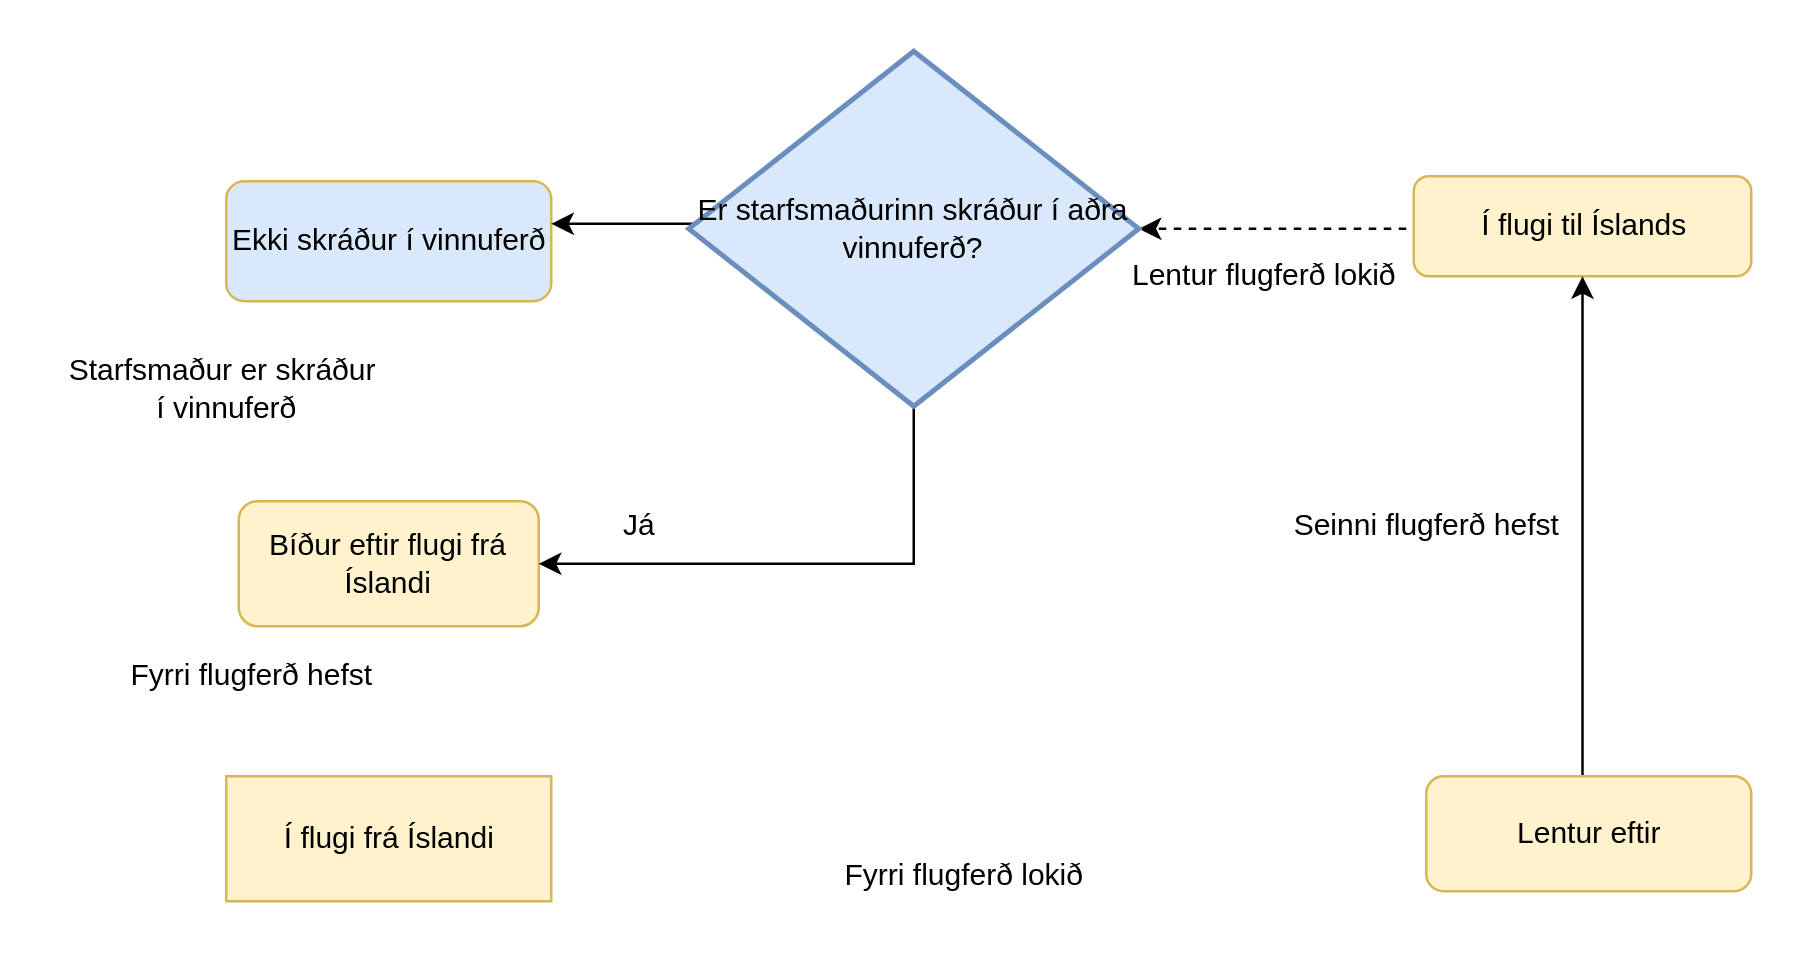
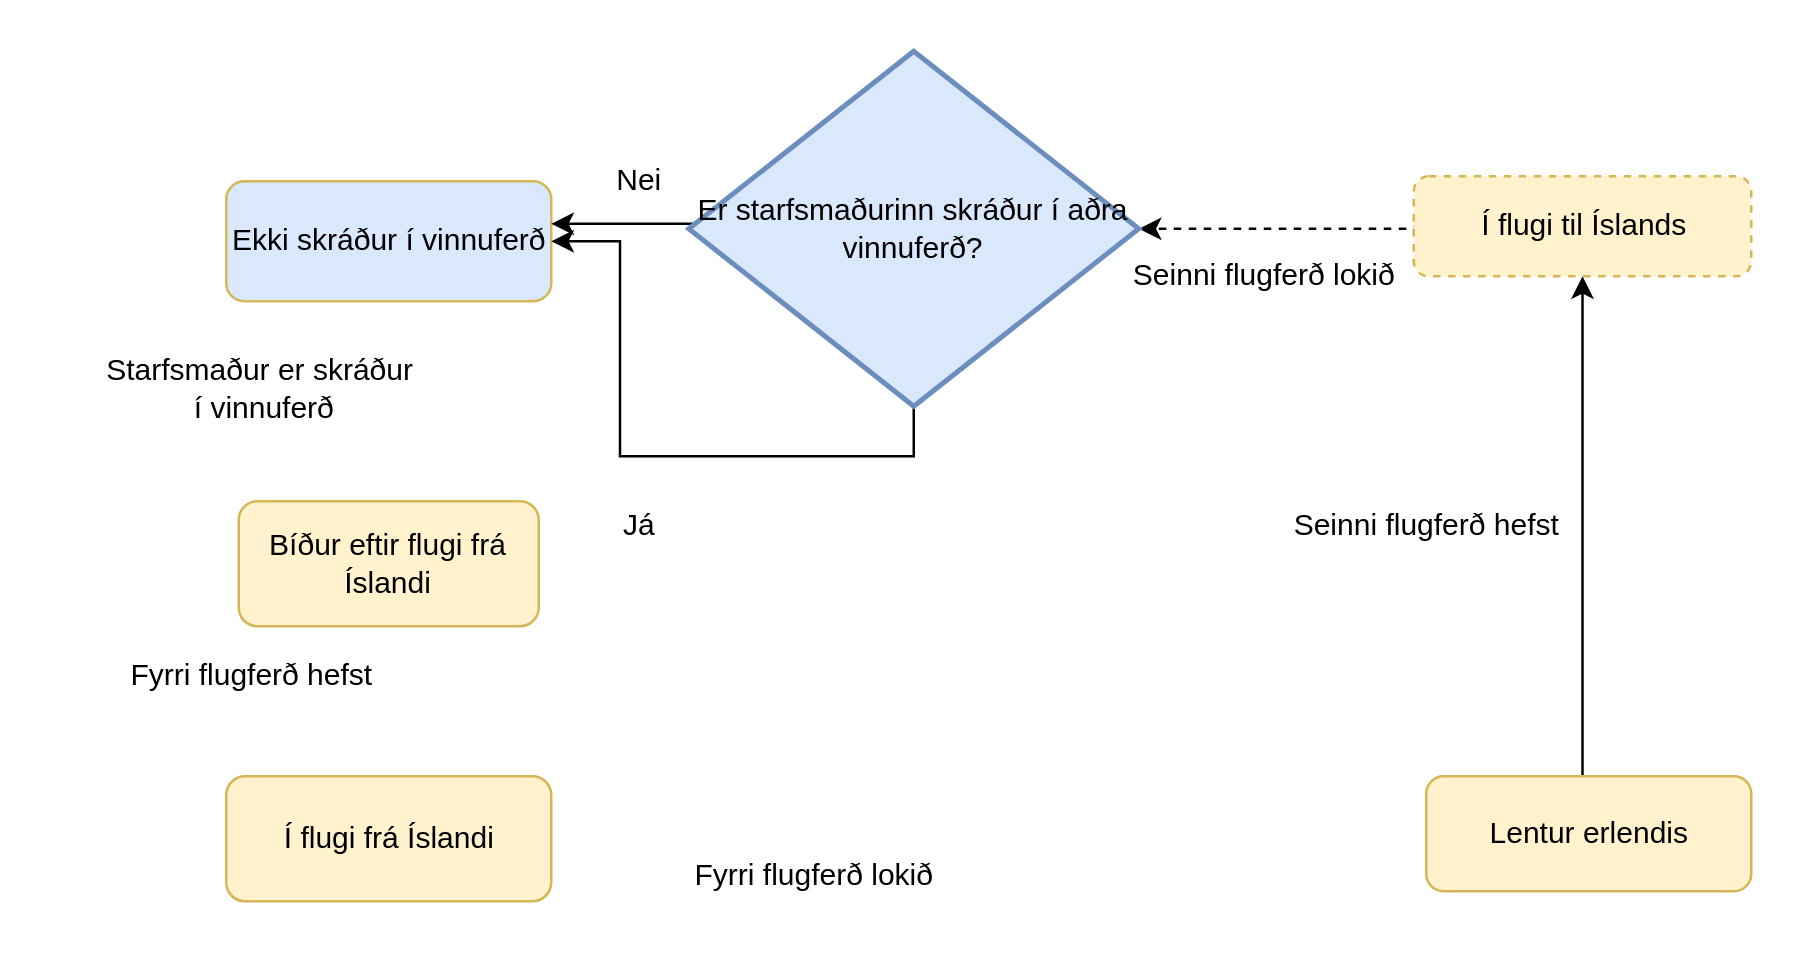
node "Nei": added
node "Í flugi til Íslands": style solid -> dashed
node "Lentur flugferð lokið": label "Lentur flugferð lokið" -> "Seinni flugferð lokið"
node "Starfsmaður er skráður í vinnuferð": moved (226, 389) -> (264, 389)
edge "Er starfsmaðurinn skráður í aðra vinnuferð?" -> "Bíður eftir flugi frá Íslandi": now "Er starfsmaðurinn skráður í aðra vinnuferð?" -> "Ekki skráður í vinnuferð"
node "Lentur eftir": label "Lentur eftir" -> "Lentur erlendis"
node "Í flugi frá Íslandi": shape rectangle -> rounded rectangle
node "Fyrri flugferð lokið": moved (964, 876) -> (814, 876)
